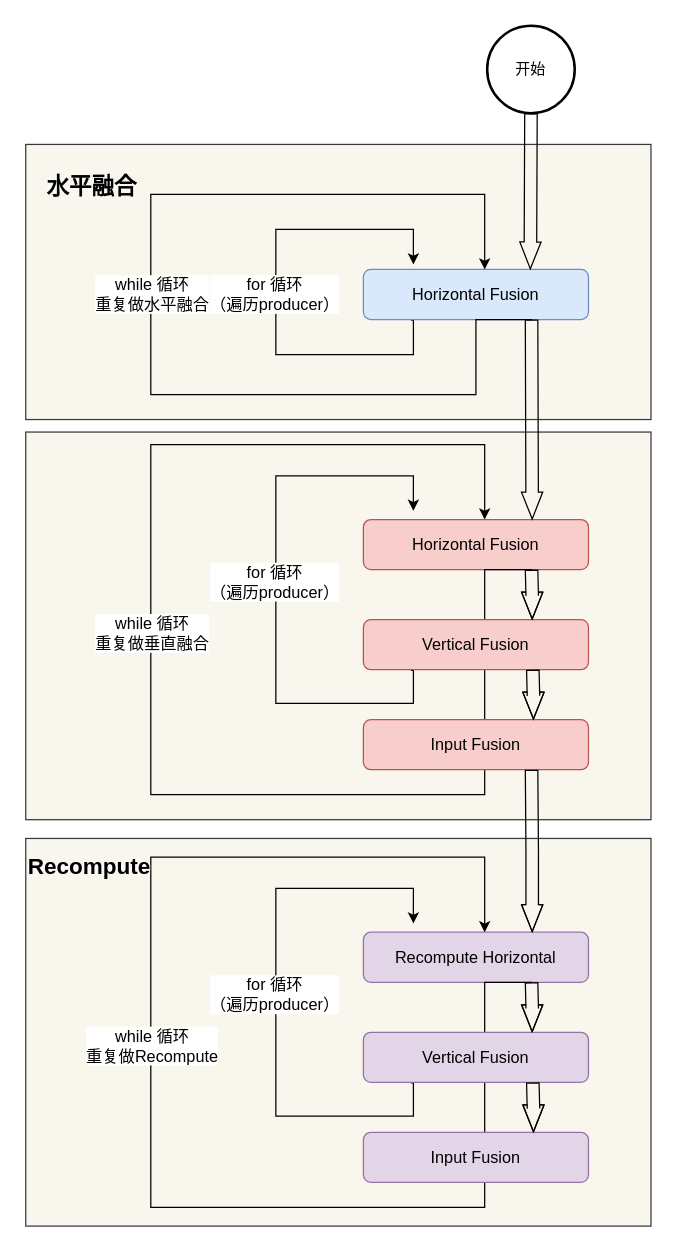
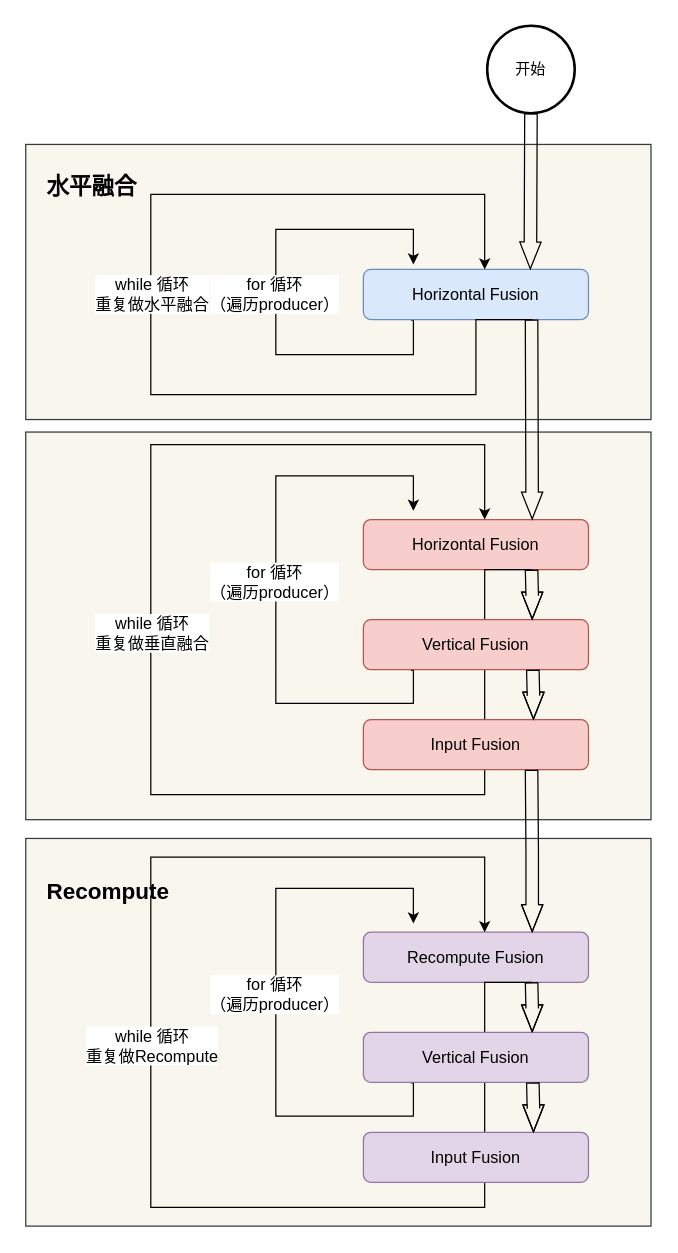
node "Recompute": moved (82, 869) -> (101, 894)
node "Recompute Horizontal": label "Recompute Horizontal" -> "Recompute Fusion"
